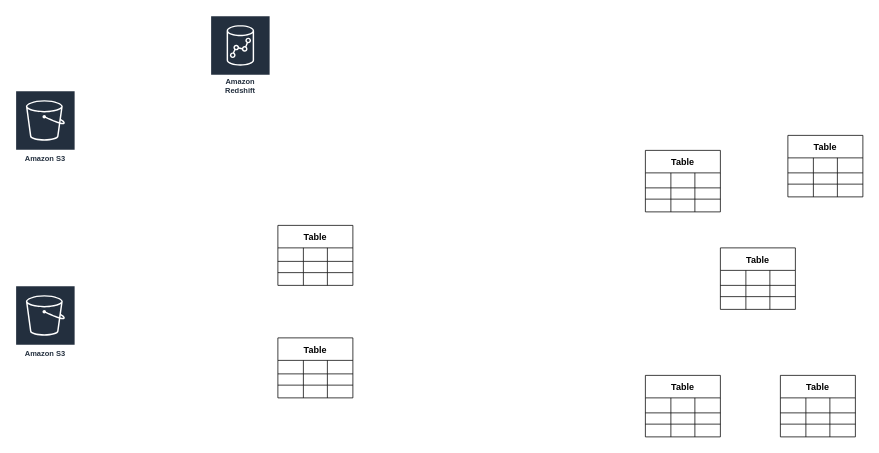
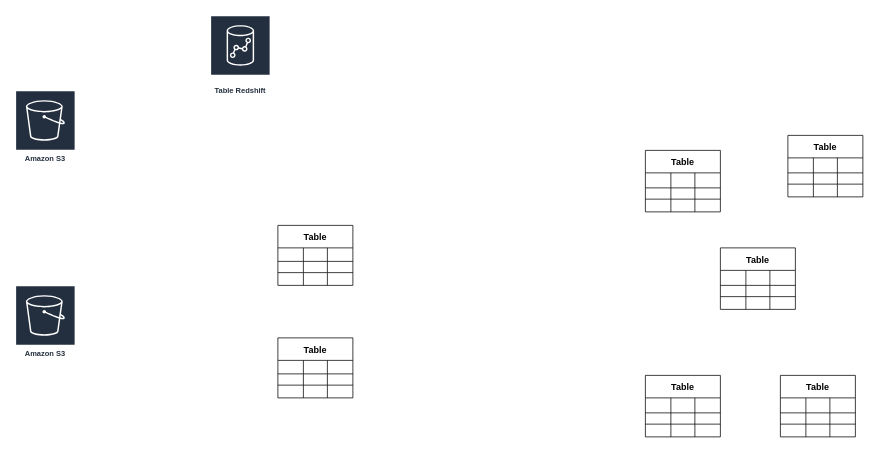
node "Amazon Redshift": label "Amazon Redshift" -> "Table Redshift"
